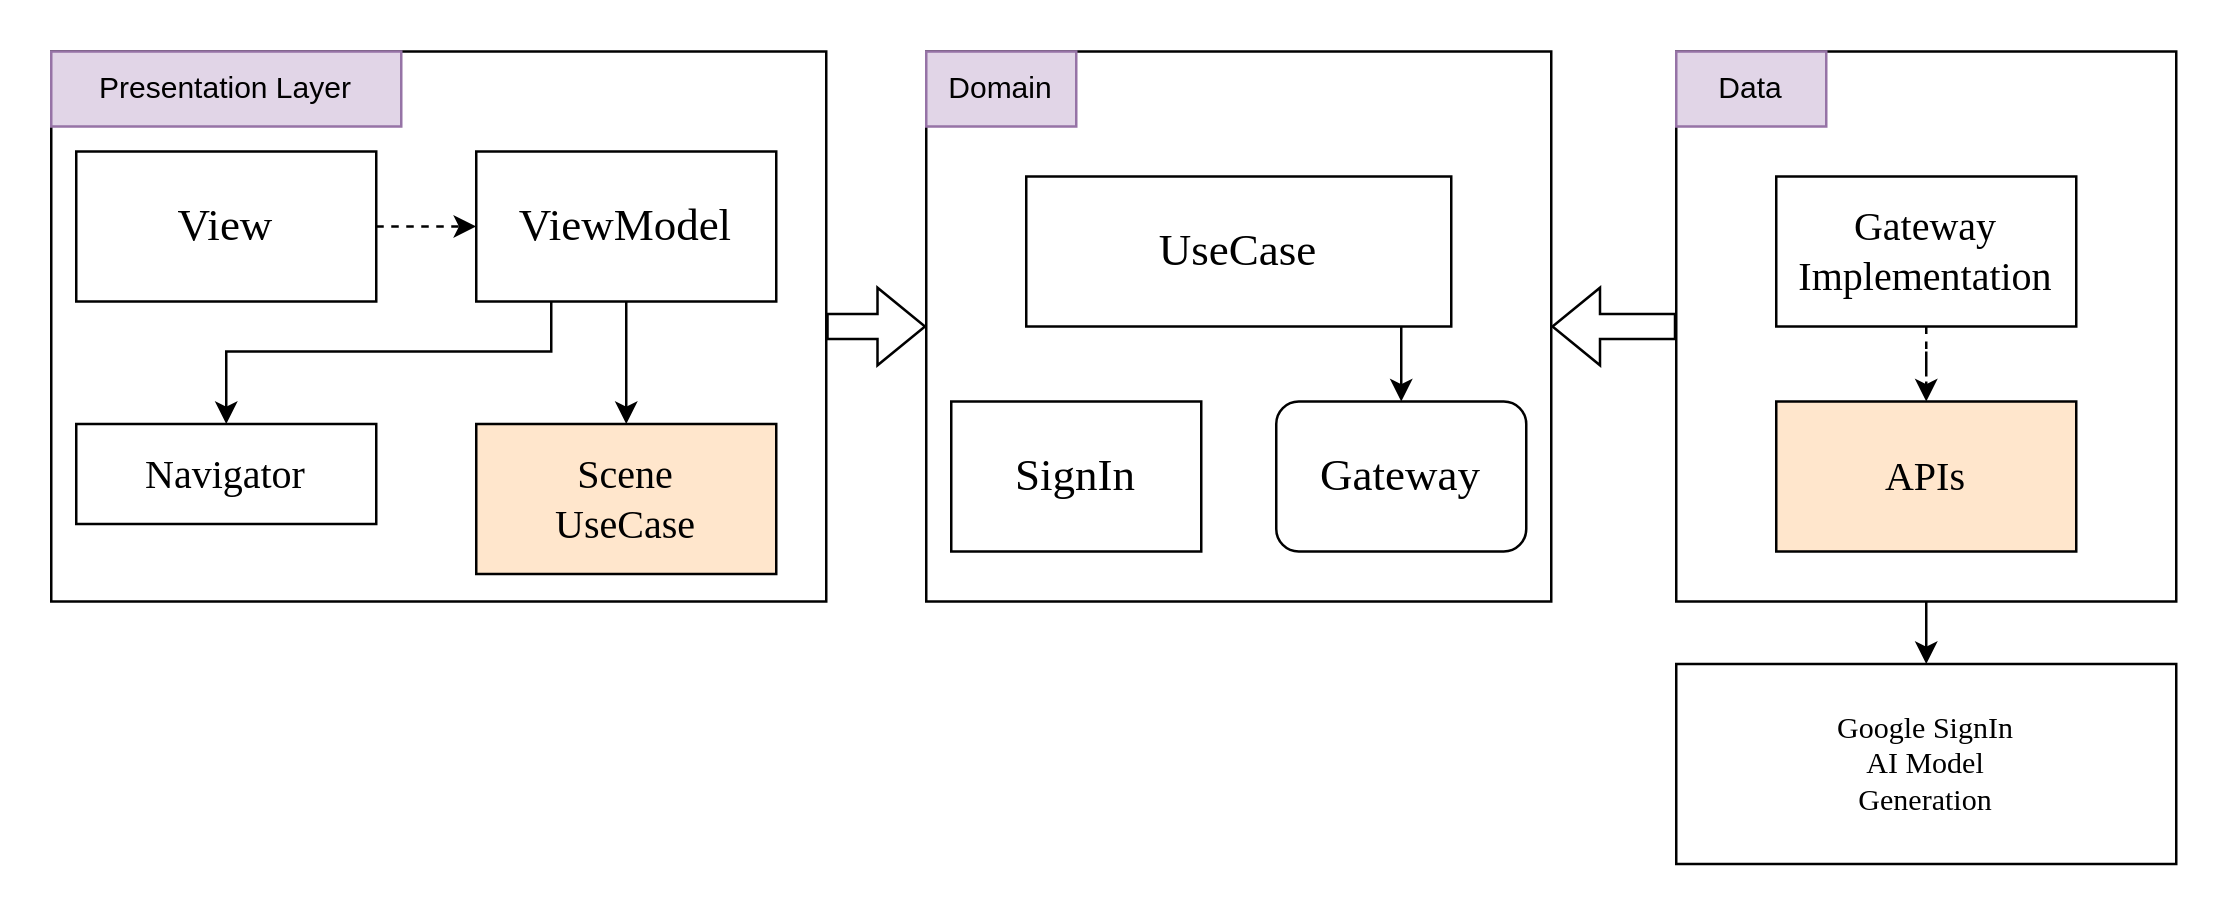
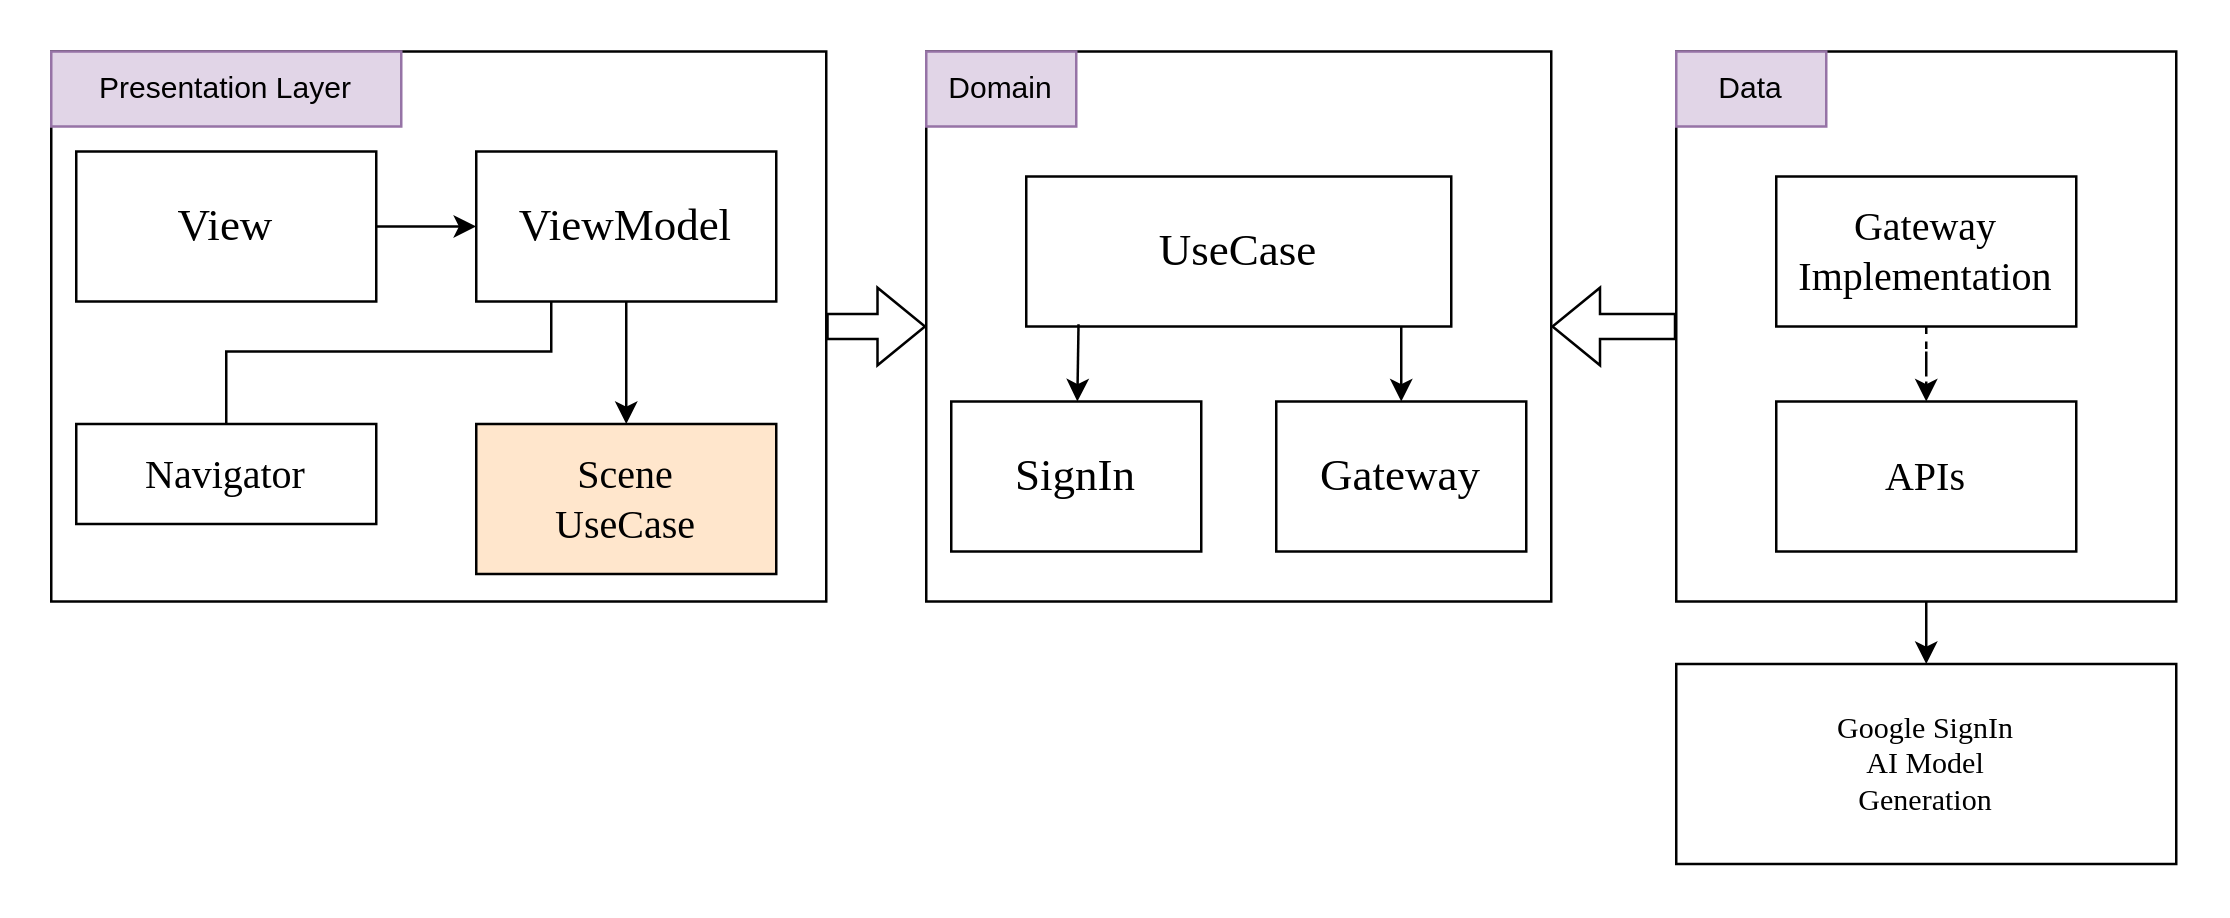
edge "View" -> "ViewModel": style dashed -> solid
edge "UseCase" -> "SignIn": added
edge "ViewModel" -> "Navigator": arrowhead classic -> none
node "Gateway": shape rounded rectangle -> rectangle
node "APIs": fillcolor #ffe6cc -> #ffffff
